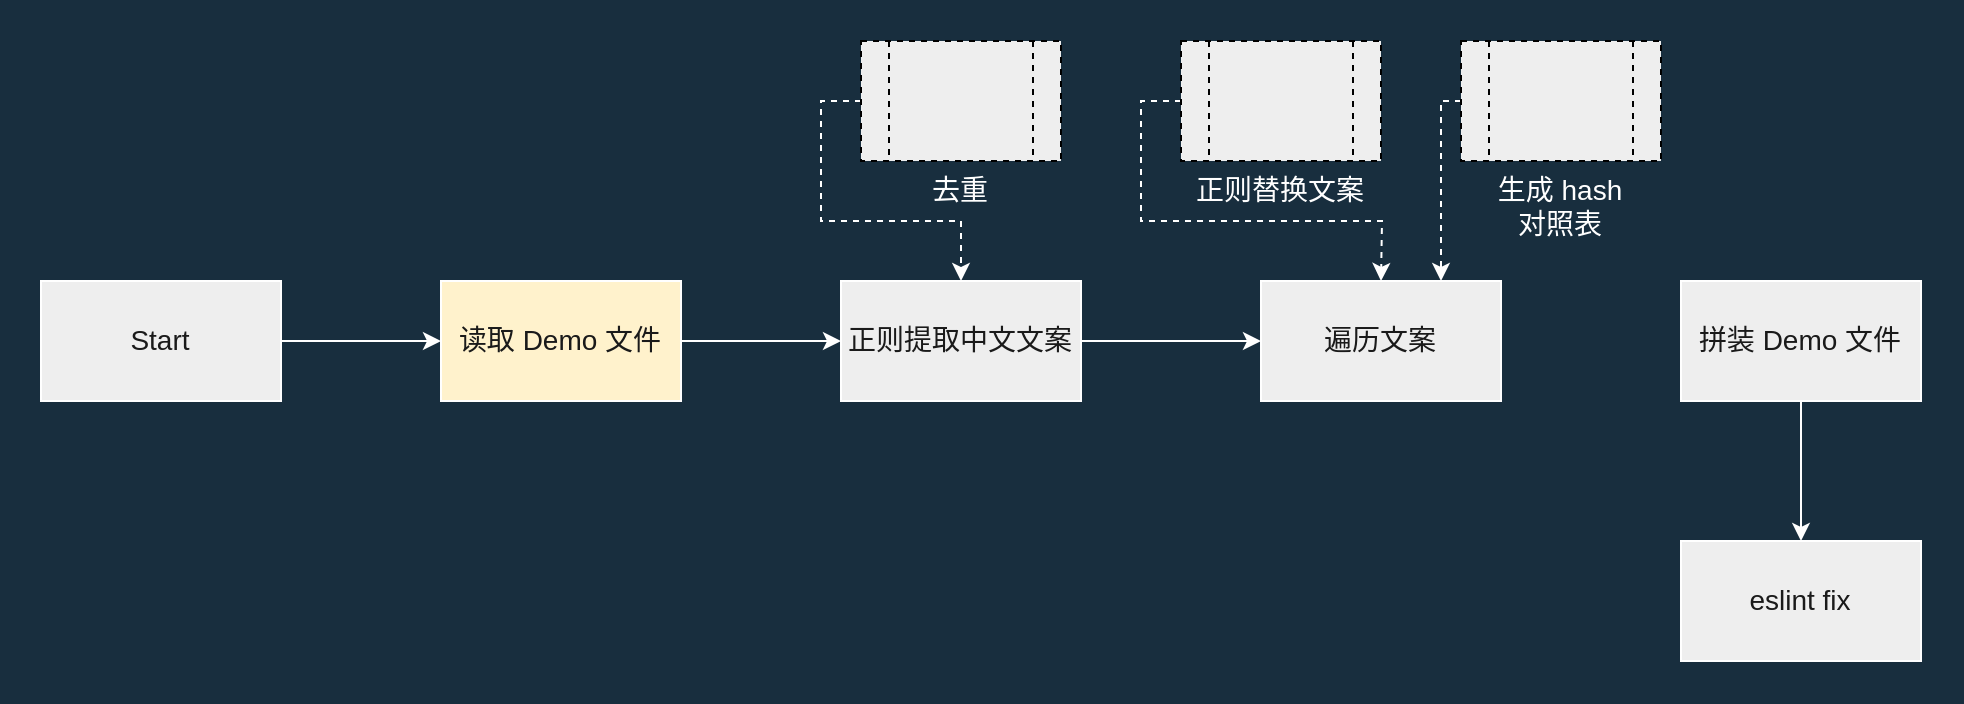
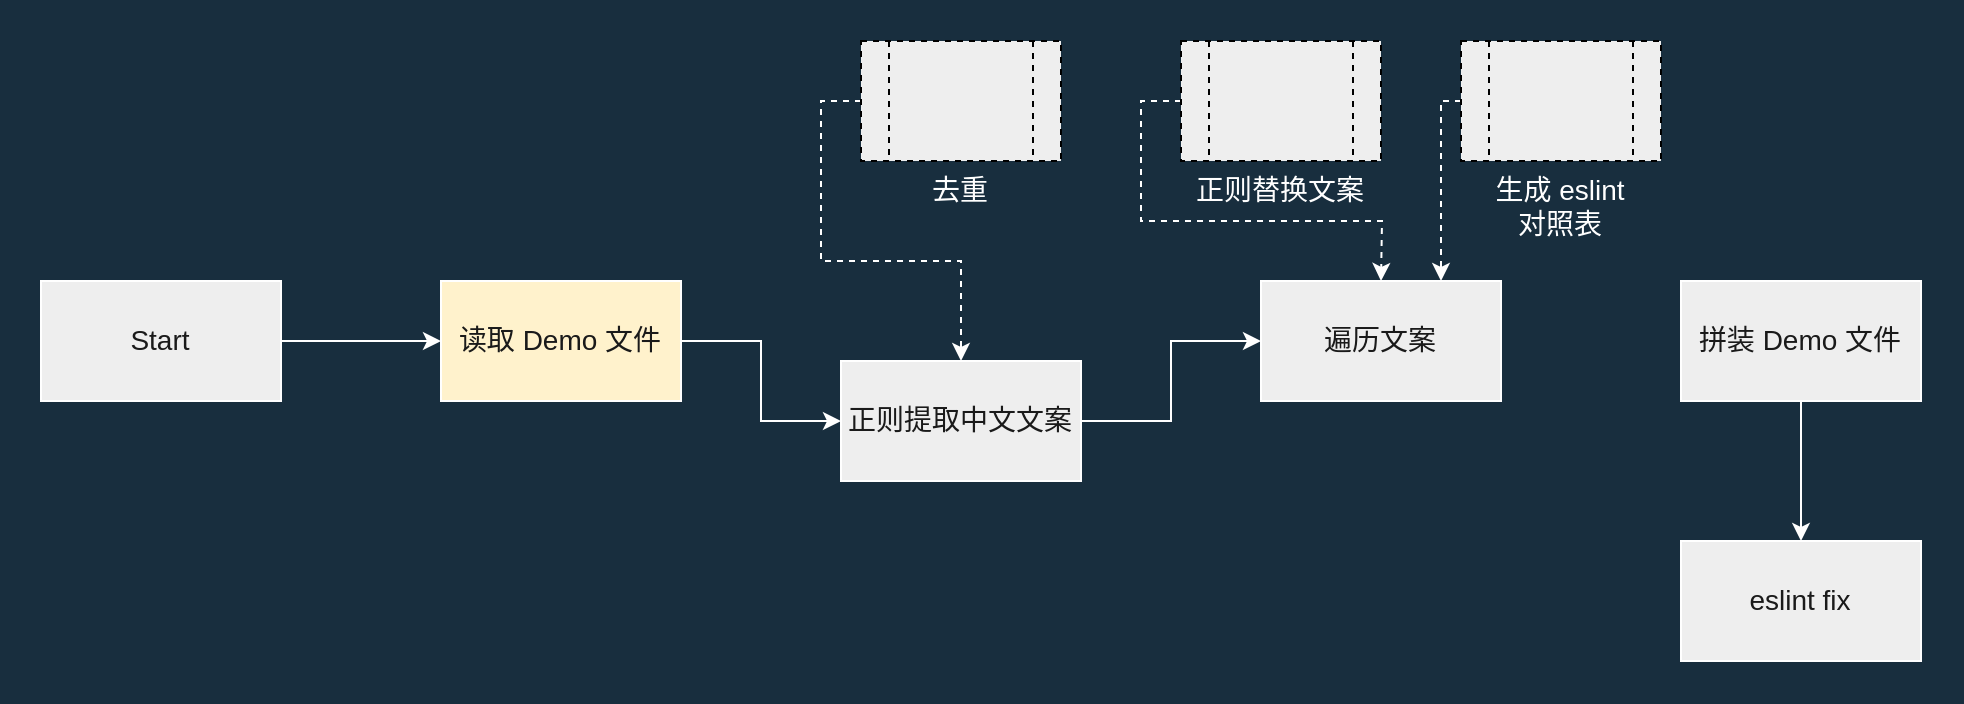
node "生成 hash 对照表": label "生成 hash 对照表" -> "生成 eslint 对照表"
node "正则提取中文文案": moved (961, 341) -> (961, 421)
